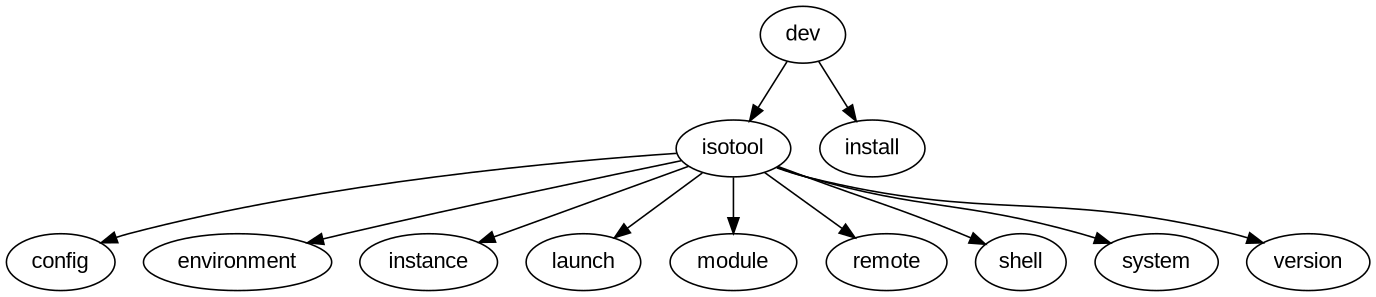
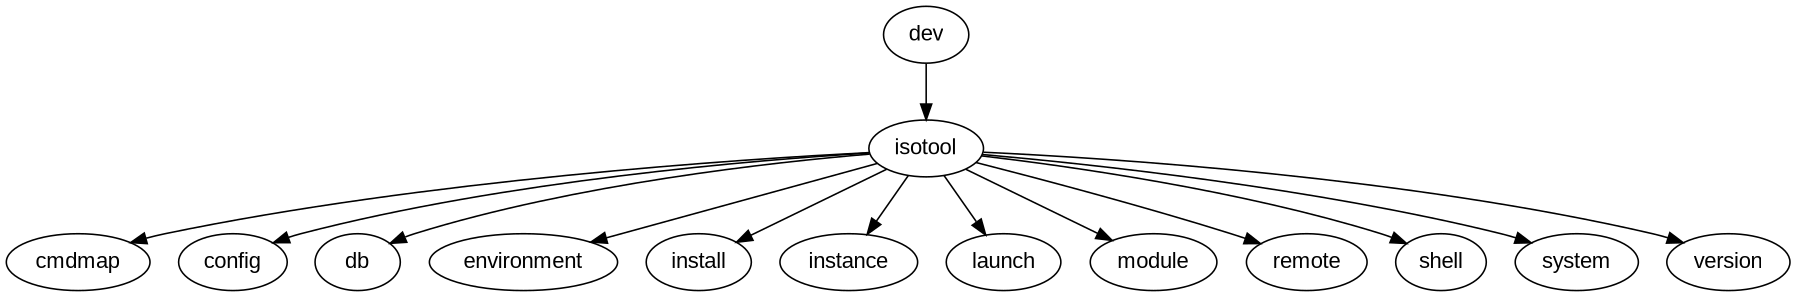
edge "dev" -> "install": now "isotool" -> "install"
node "cmdmap": added
node "db": added
